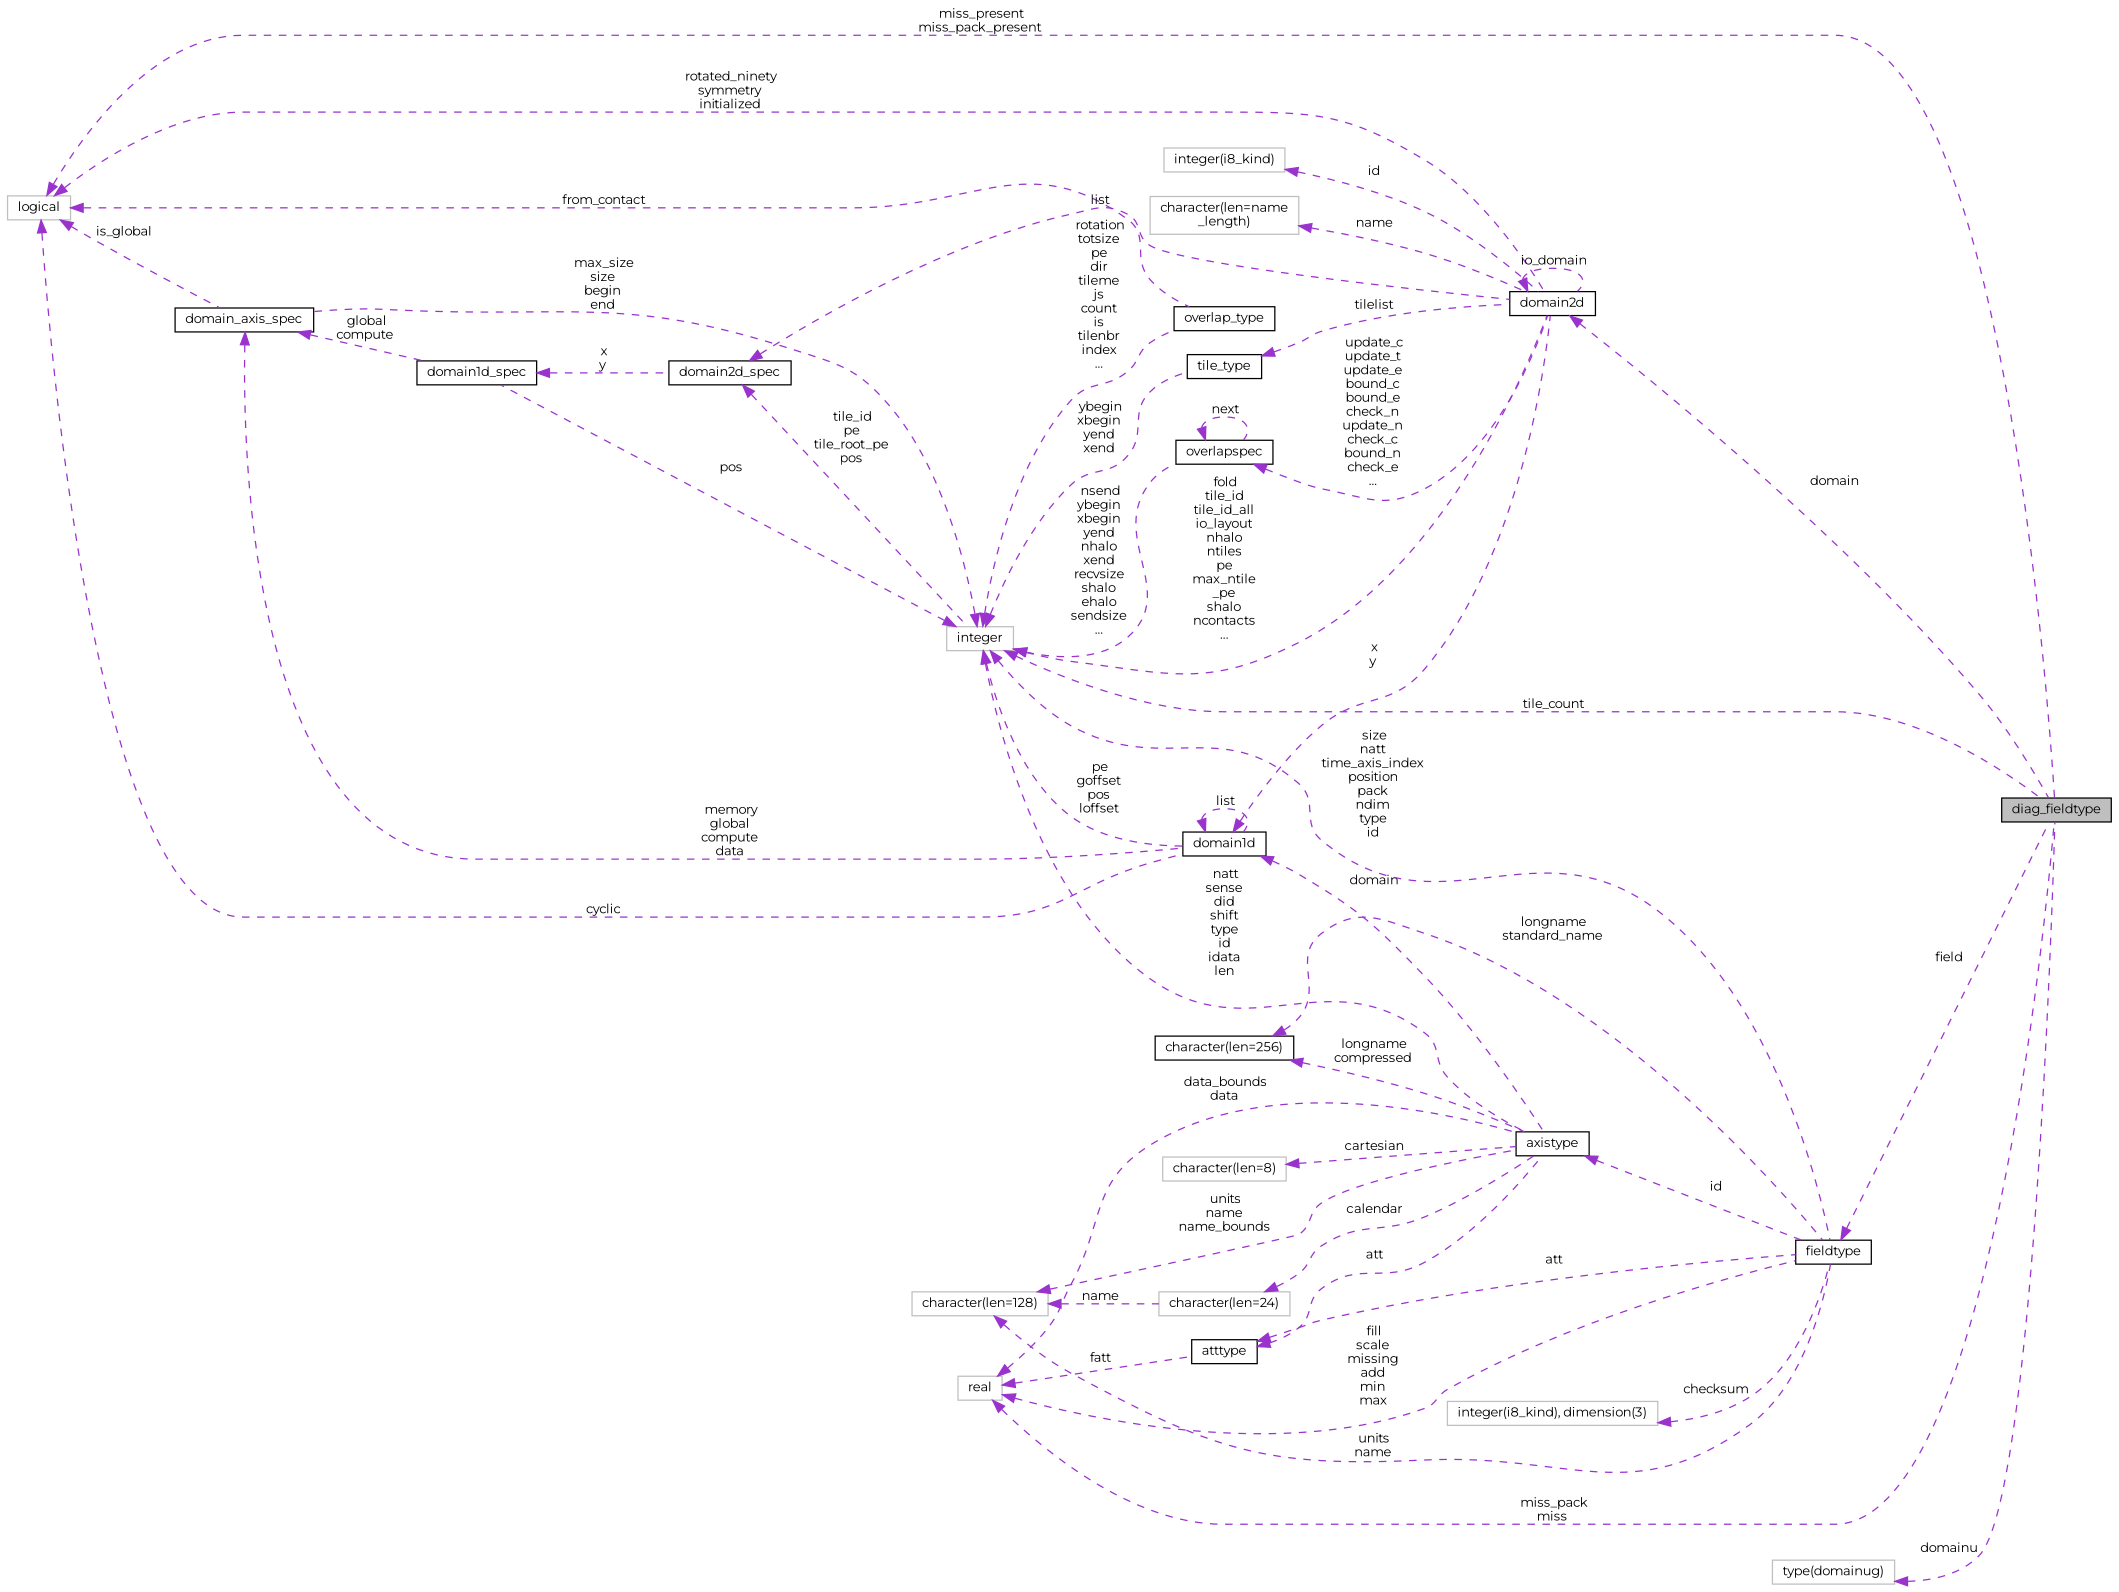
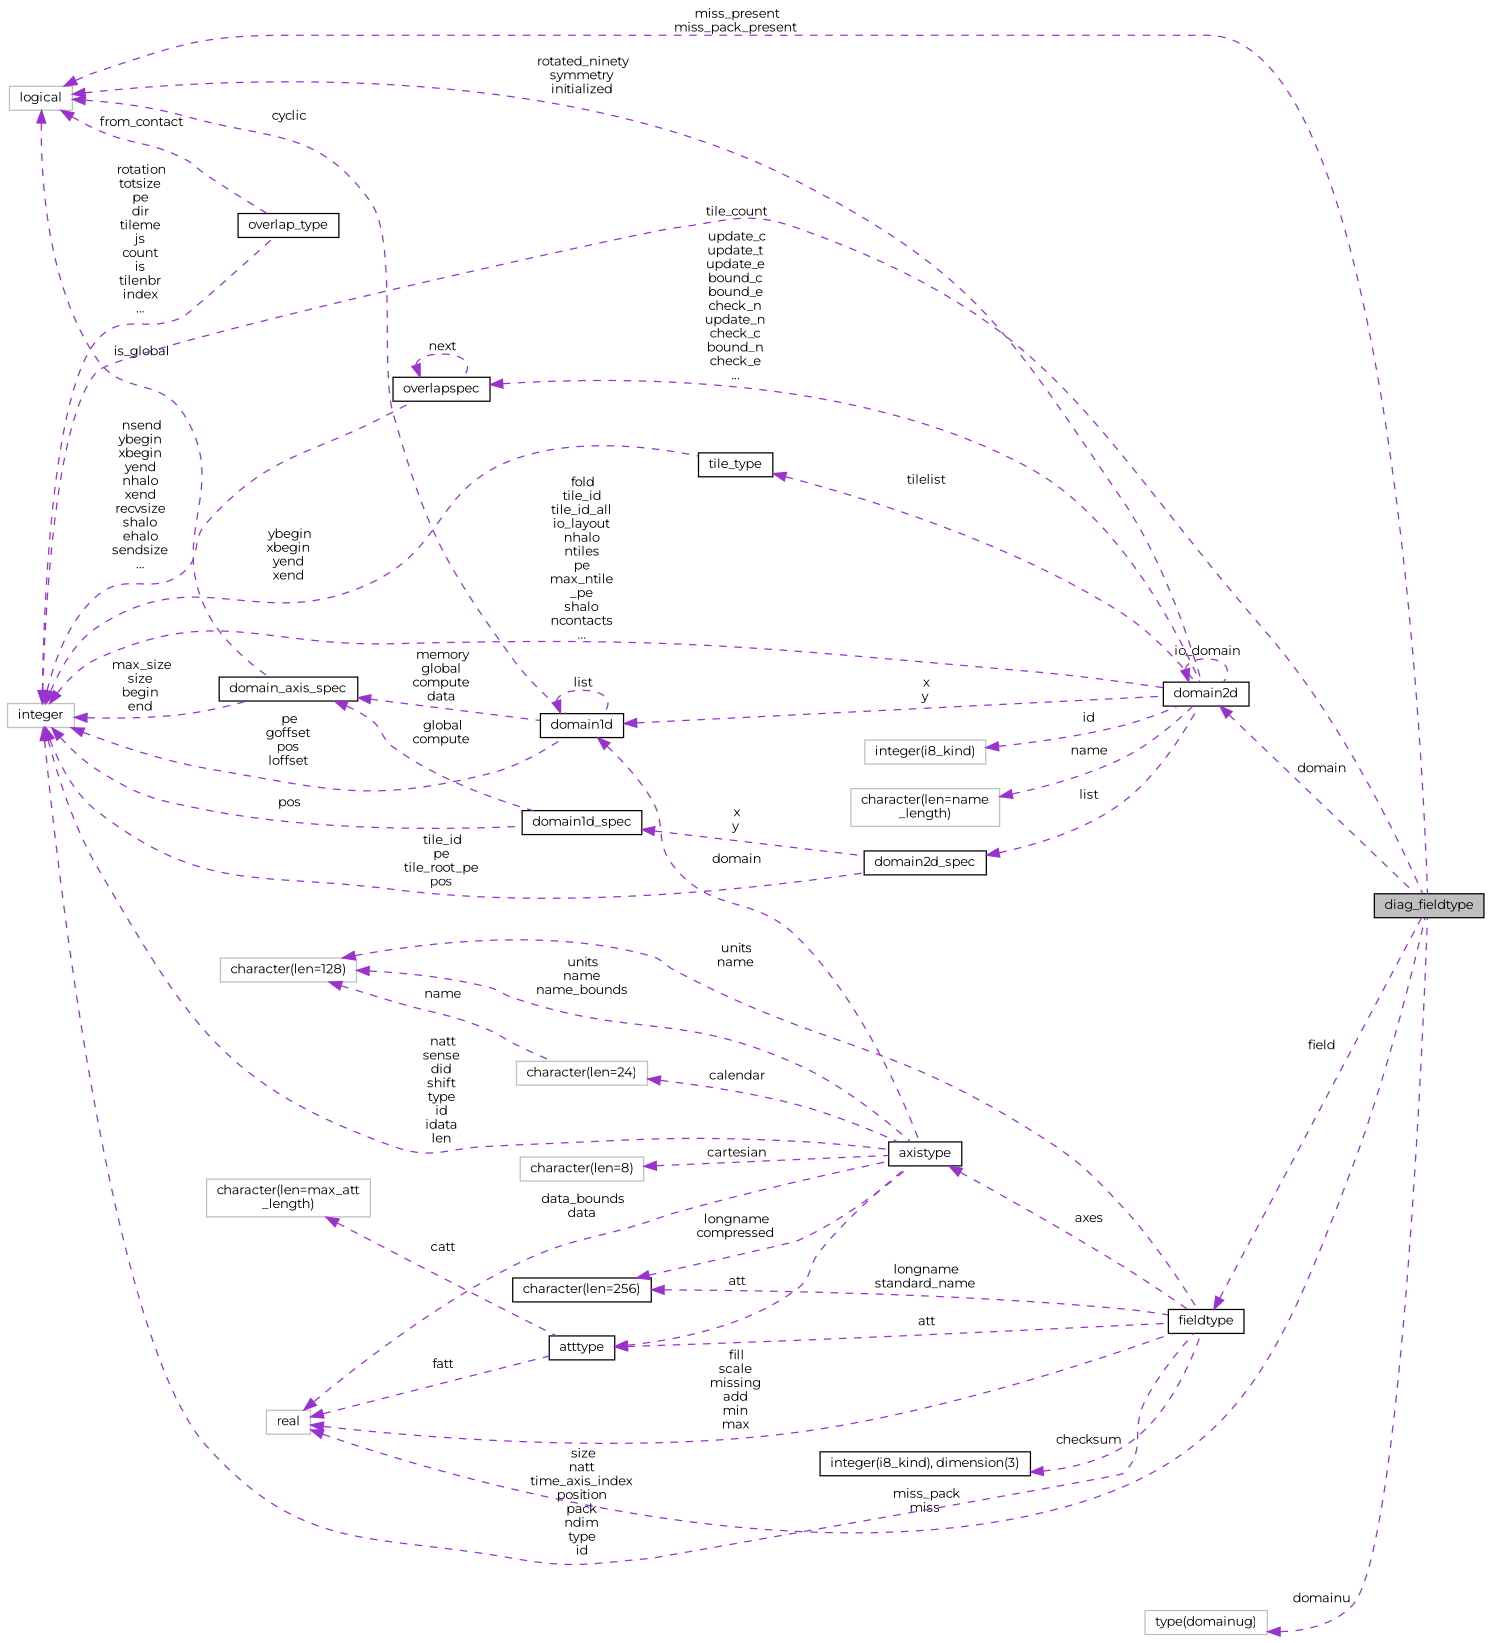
edge "integer" -> "domain2d_spec": reversed
edge "fieldtype" -> "axistype": label " id" -> " axes"
node "character(len=max_att _length)": added
node "integer(i8_kind), dimension(3)": color grey75 -> black
